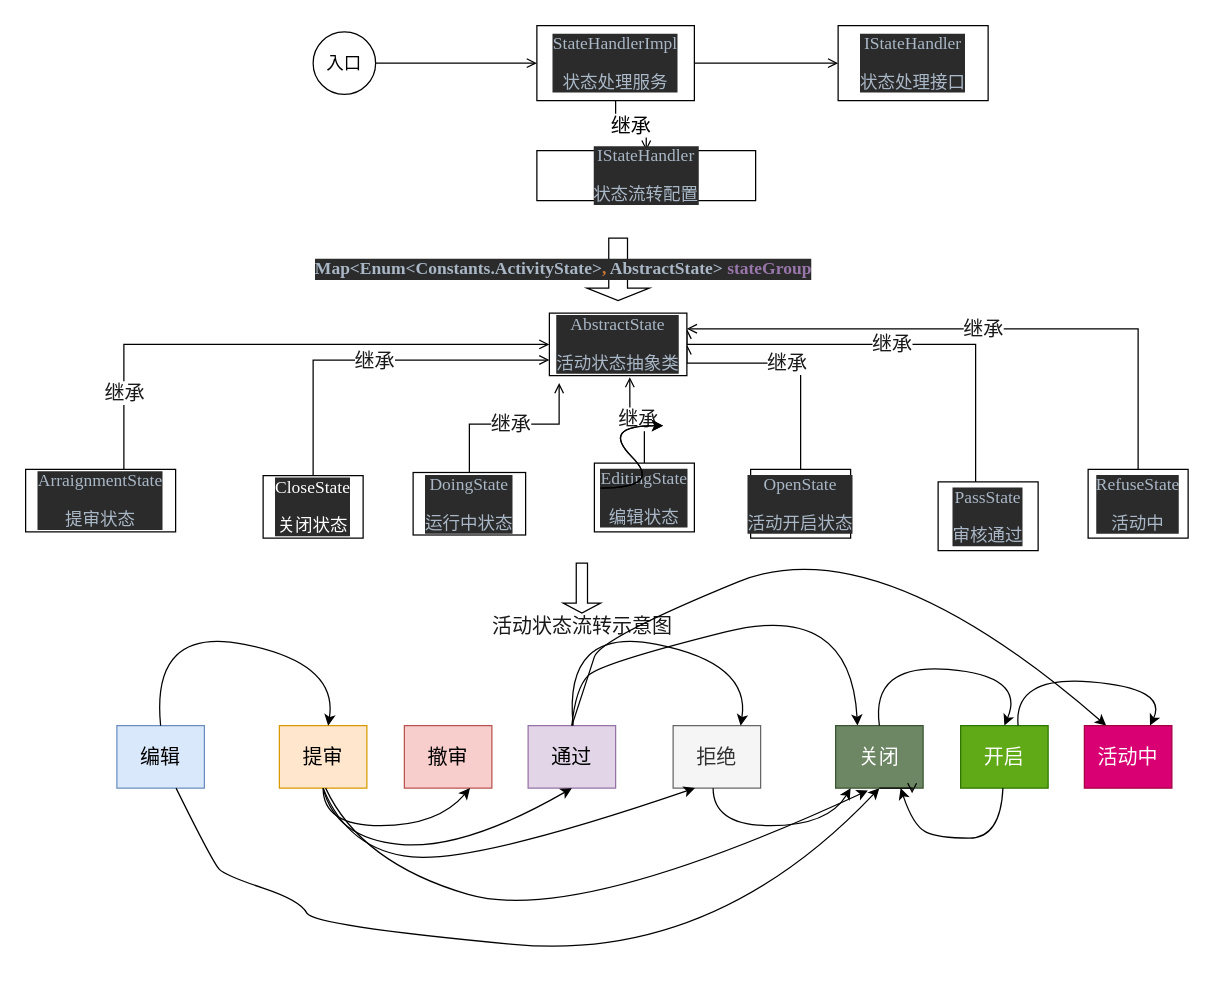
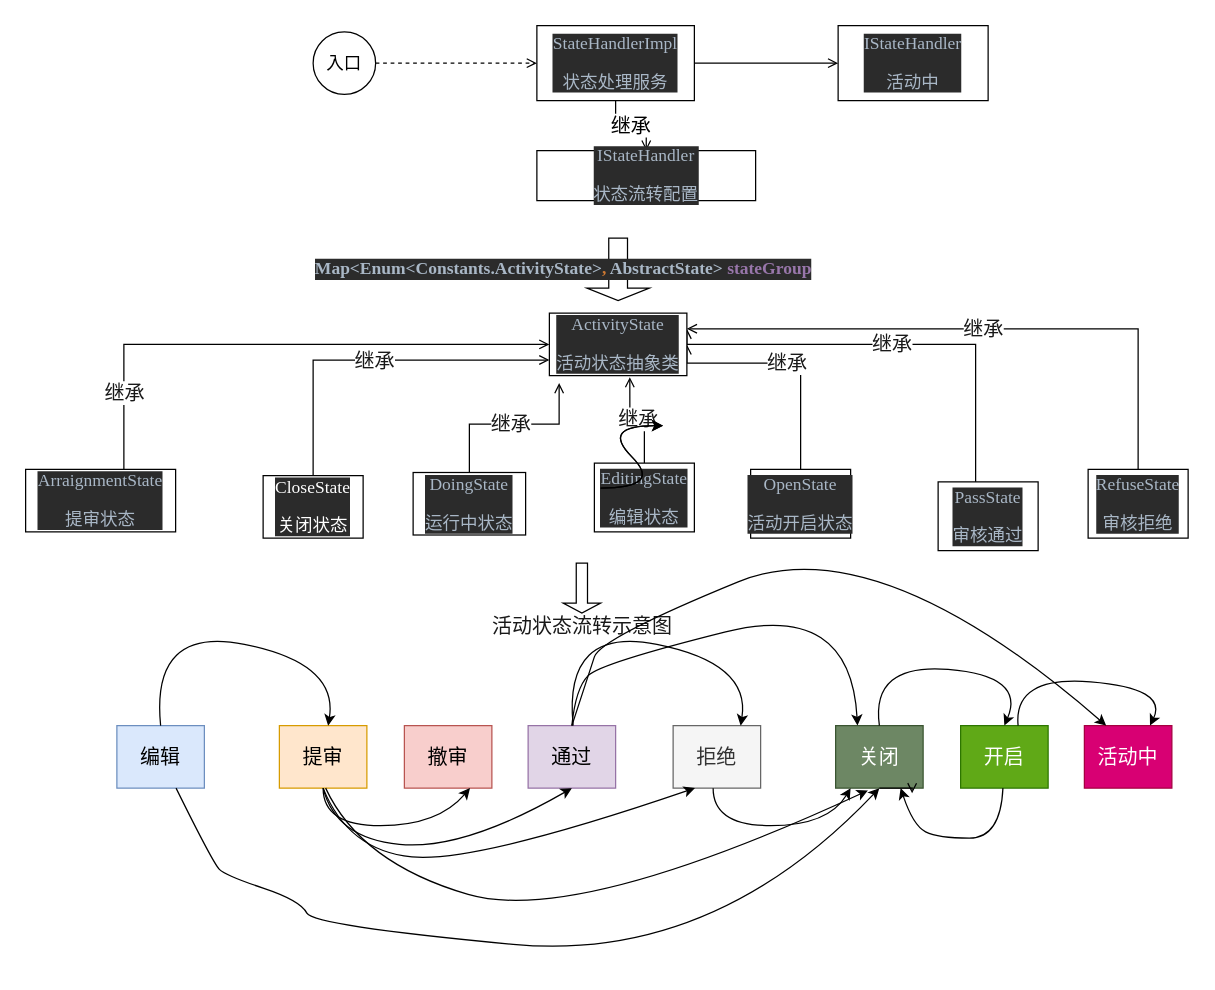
edge "入口" -> "StateHandlerImpl状态处理服务": style solid -> dashed
node "IStateHandler状态处理接口": label "IStateHandler状态处理接口" -> "IStateHandler活动中"
node "AbstractState活动状态抽象类": label "AbstractState活动状态抽象类" -> "ActivityState活动状态抽象类"
node "RefuseState活动中": label "RefuseState活动中" -> "RefuseState审核拒绝"
